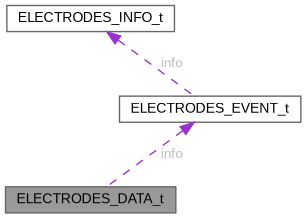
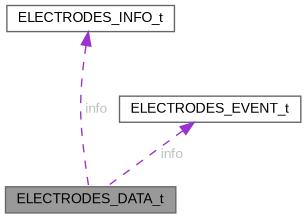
edge "ELECTRODES_EVENT_t" -> "ELECTRODES_INFO_t": now "ELECTRODES_DATA_t" -> "ELECTRODES_INFO_t"
